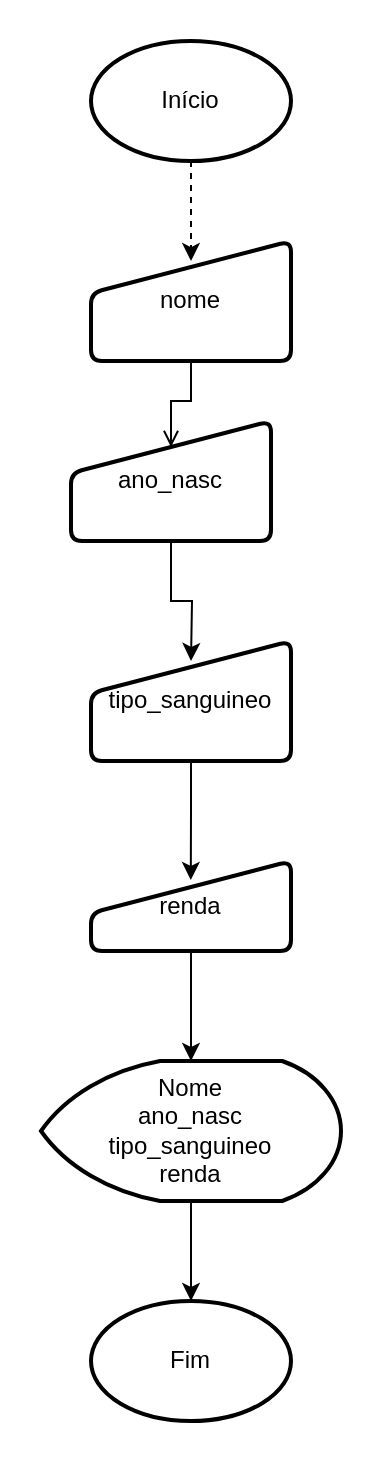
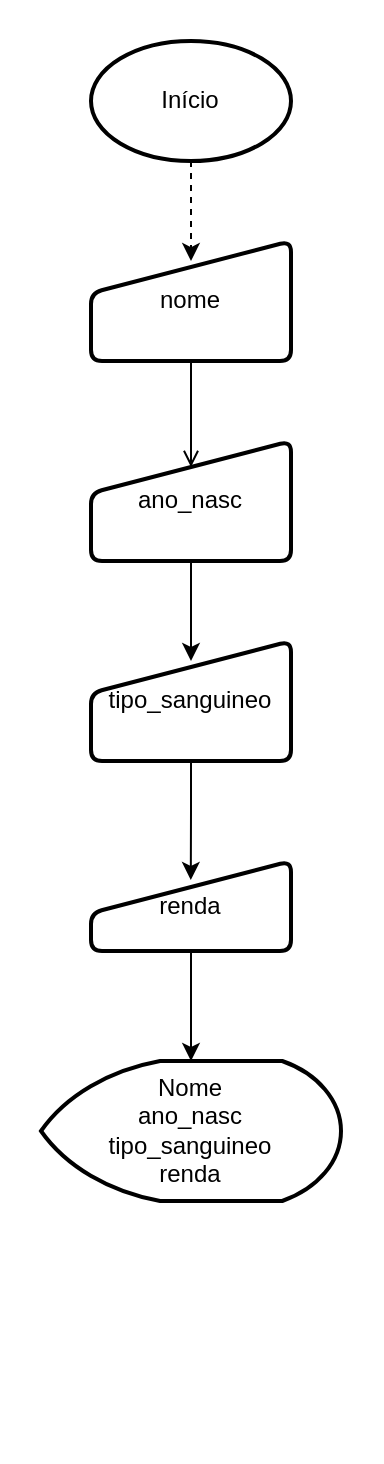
node "ano_nasc": moved (171, 481) -> (191, 501)
edge "Nome ano_nasc tipo_sanguineo renda" -> "Fim": removed
node "Fim": removed
